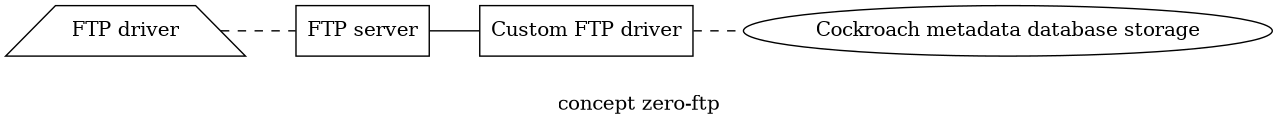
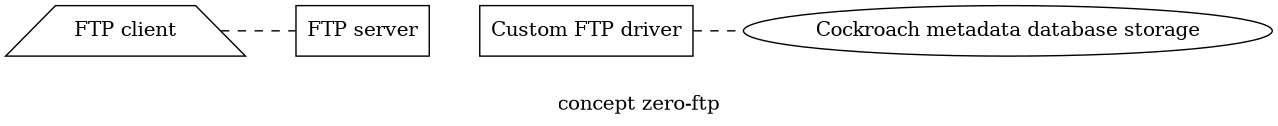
node "FTP driver": label "FTP driver" -> "FTP client"
edge "FTP server" -- "Custom FTP driver": removed
